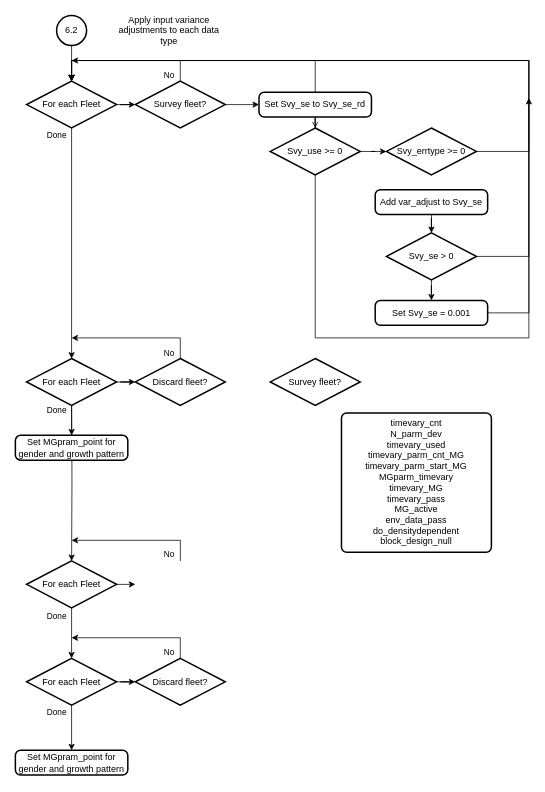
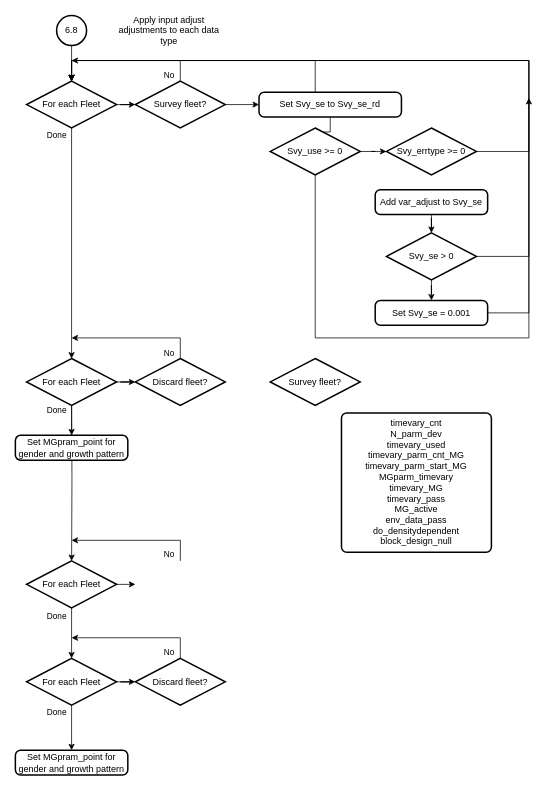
node "6.2": label "6.2" -> "6.8"
node "Apply input variance adjustments to each data type": label "Apply input variance adjustments to each data type" -> "Apply input adjust adjustments to each data type"
node "Set Svy_se to Svy_se_rd": size 113x25 -> 143x25
